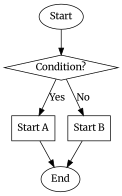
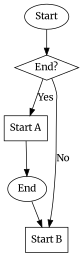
node "Condition?": label "Condition?" -> "End?"
edge "Start B" -> "End": reversed
